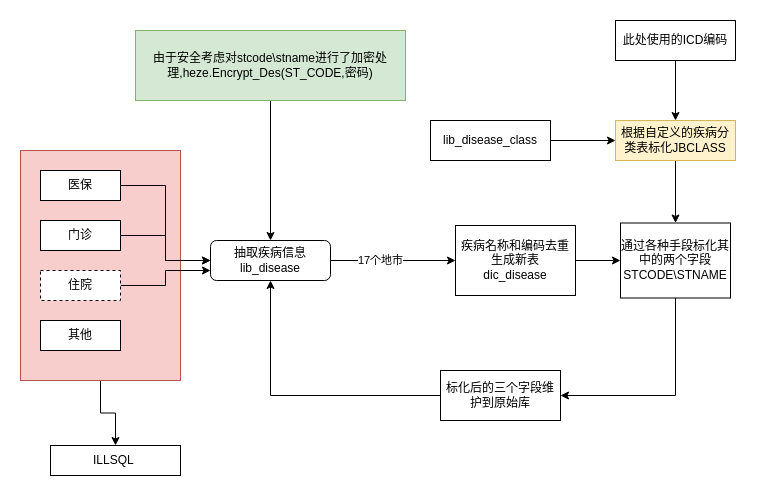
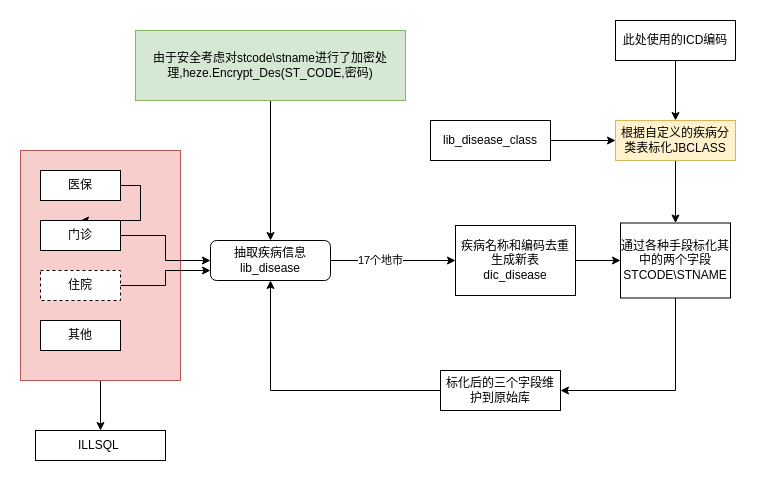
edge "医保" -> "抽取疾病信息 lib_disease": now "医保" -> "门诊"
node "标化后的三个字段维护到原始库": size 120x50 -> 120x40
node "ILLSQL": moved (116, 461) -> (101, 446)
